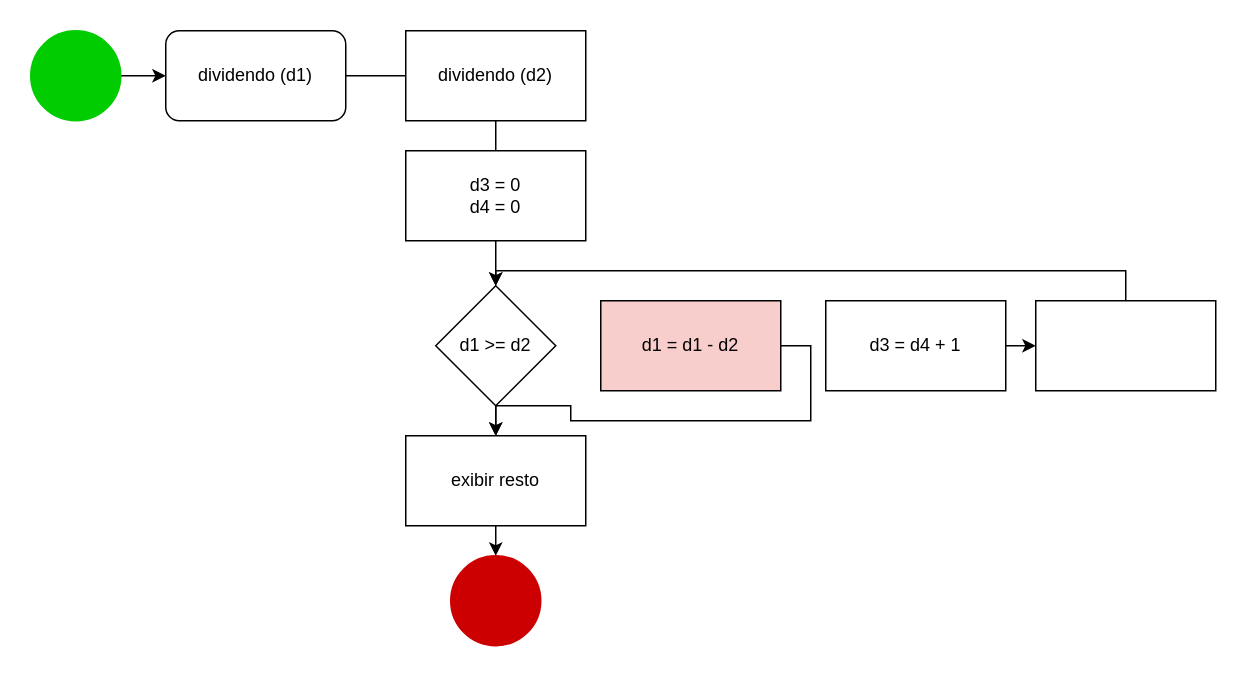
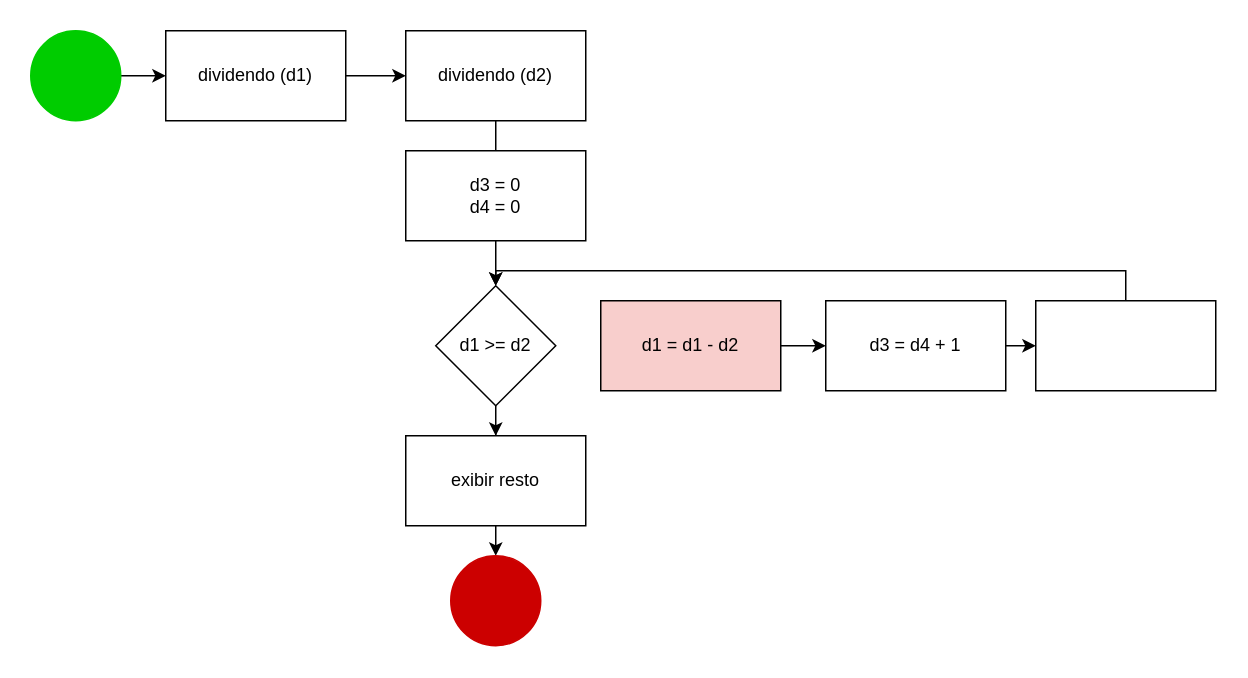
node "dividendo (d1)": shape rounded rectangle -> rectangle
edge "dividendo (d1)" -- "dividendo (d2)": arrowhead none -> classic
edge "d1 = d1 - d2" -> "exibir resto": now "d1 = d1 - d2" -> "d3 = d4 + 1"
